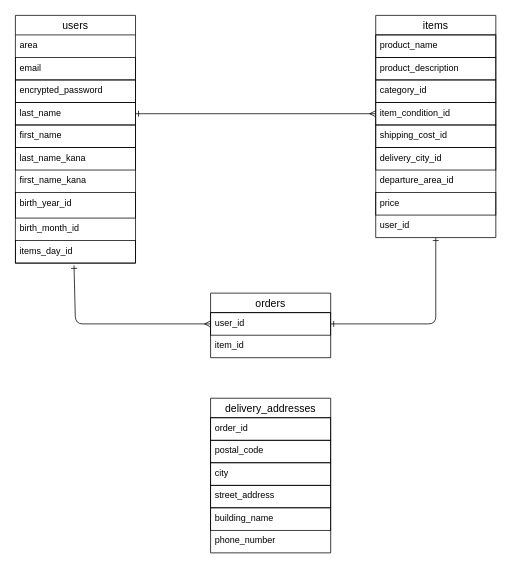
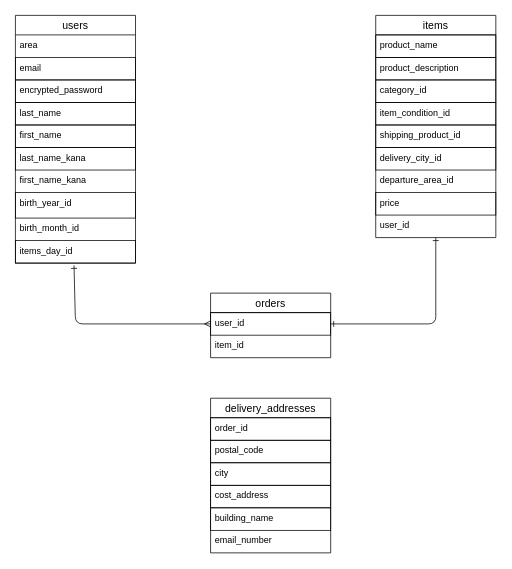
edge "last_name" -- "item_condition_id": removed
node "shipping_cost_id": label "shipping_cost_id" -> "shipping_product_id"
node "street_address": label "street_address" -> "cost_address"
node "phone_number": label "phone_number" -> "email_number"
